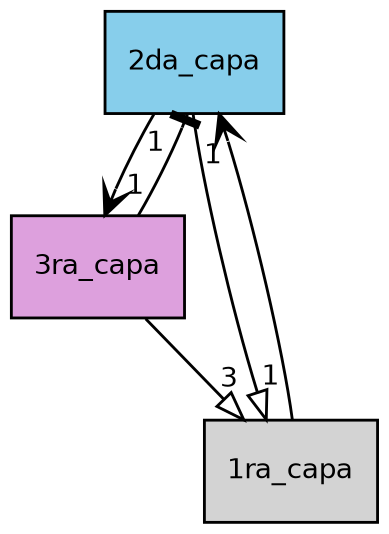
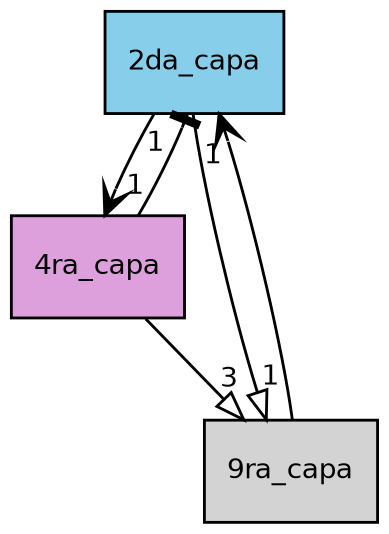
node "3ra_capa": label "3ra_capa" -> "4ra_capa"
node "1ra_capa": label "1ra_capa" -> "9ra_capa"
